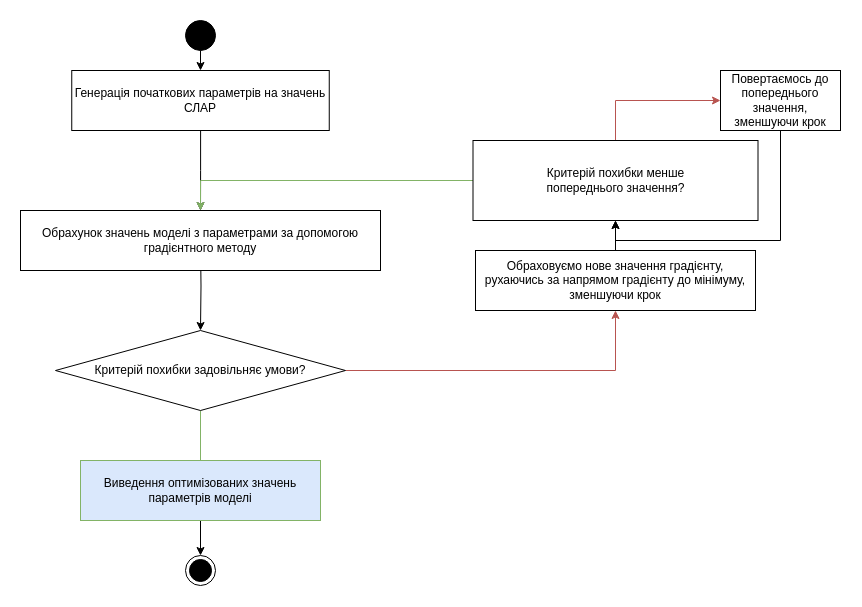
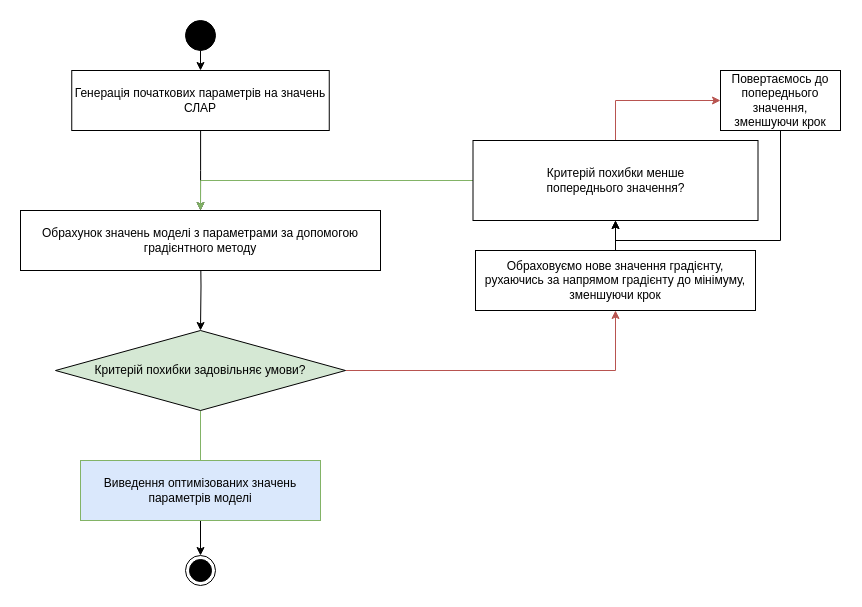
node "Критерій похибки задовільняє умови?": fillcolor #ffffff -> #d5e8d4
